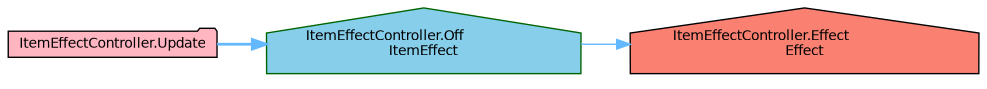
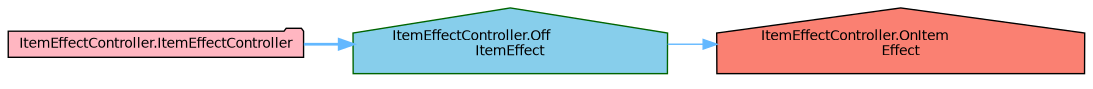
node "ItemEffectController.Update": label "ItemEffectController.Update" -> "ItemEffectController.ItemEffectController"
node "ItemEffectController.Effect Effect": label "ItemEffectController.Effect Effect" -> "ItemEffectController.OnItem Effect"
